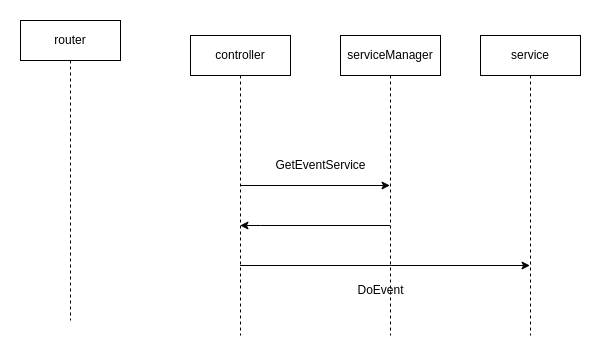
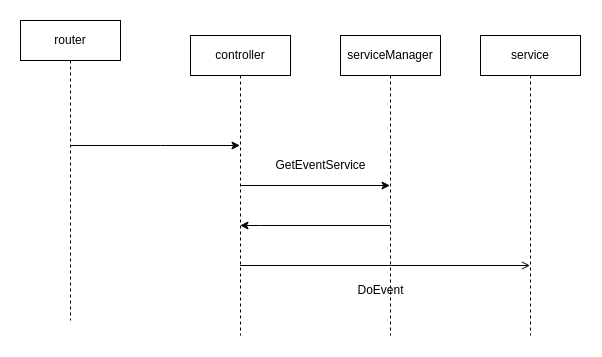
edge "router" -> "controller": added
edge "controller" -> "service": arrowhead classic -> open
